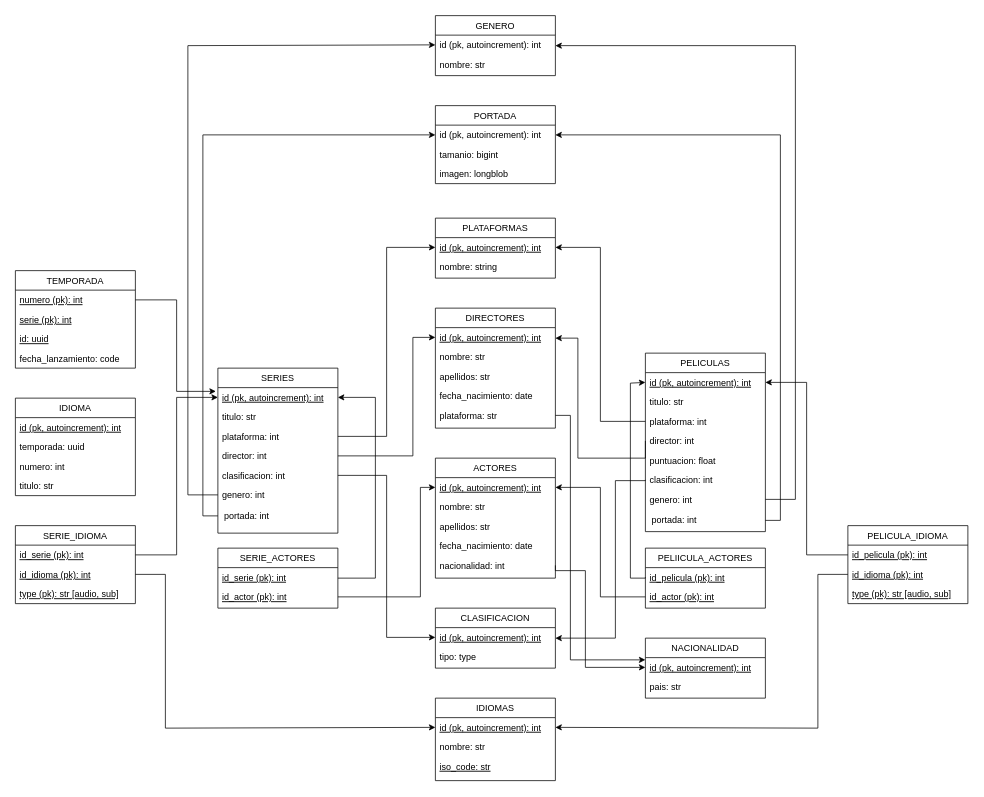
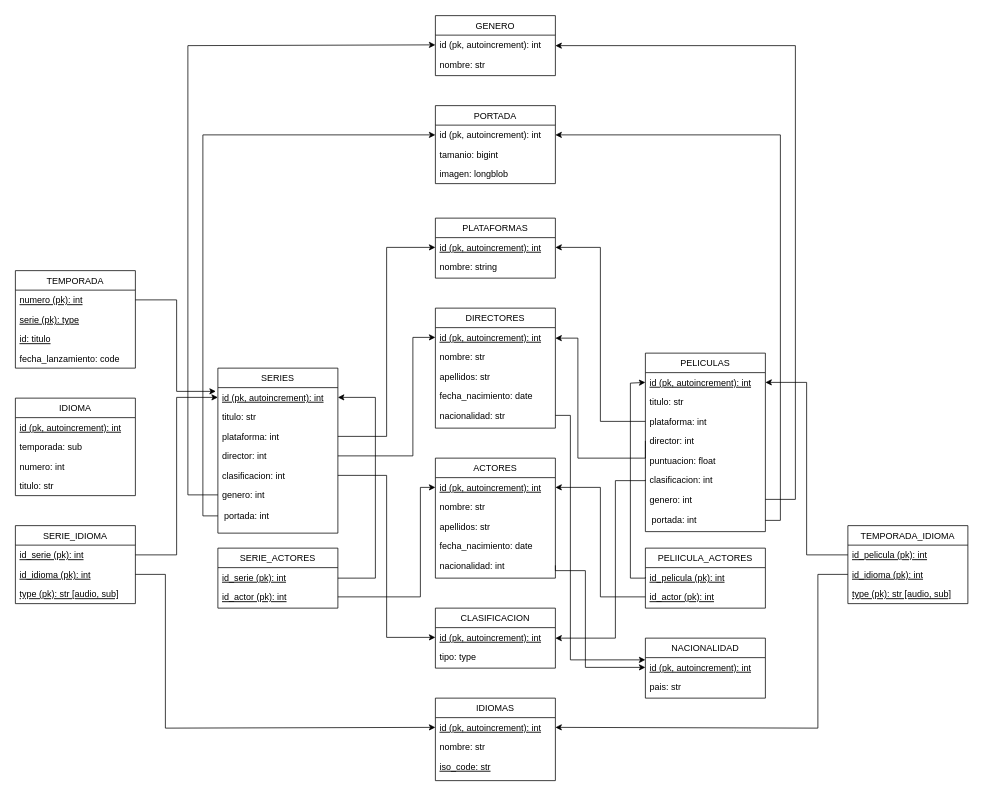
node "serie (pk): int": label "serie (pk): int" -> "serie (pk): type"
node "id: uuid": label "id: uuid" -> "id: titulo"
node "plataforma: str": label "plataforma: str" -> "nacionalidad: str"
node "temporada: uuid": label "temporada: uuid" -> "temporada: sub"
node "PELICULA_IDIOMA": label "PELICULA_IDIOMA" -> "TEMPORADA_IDIOMA"
